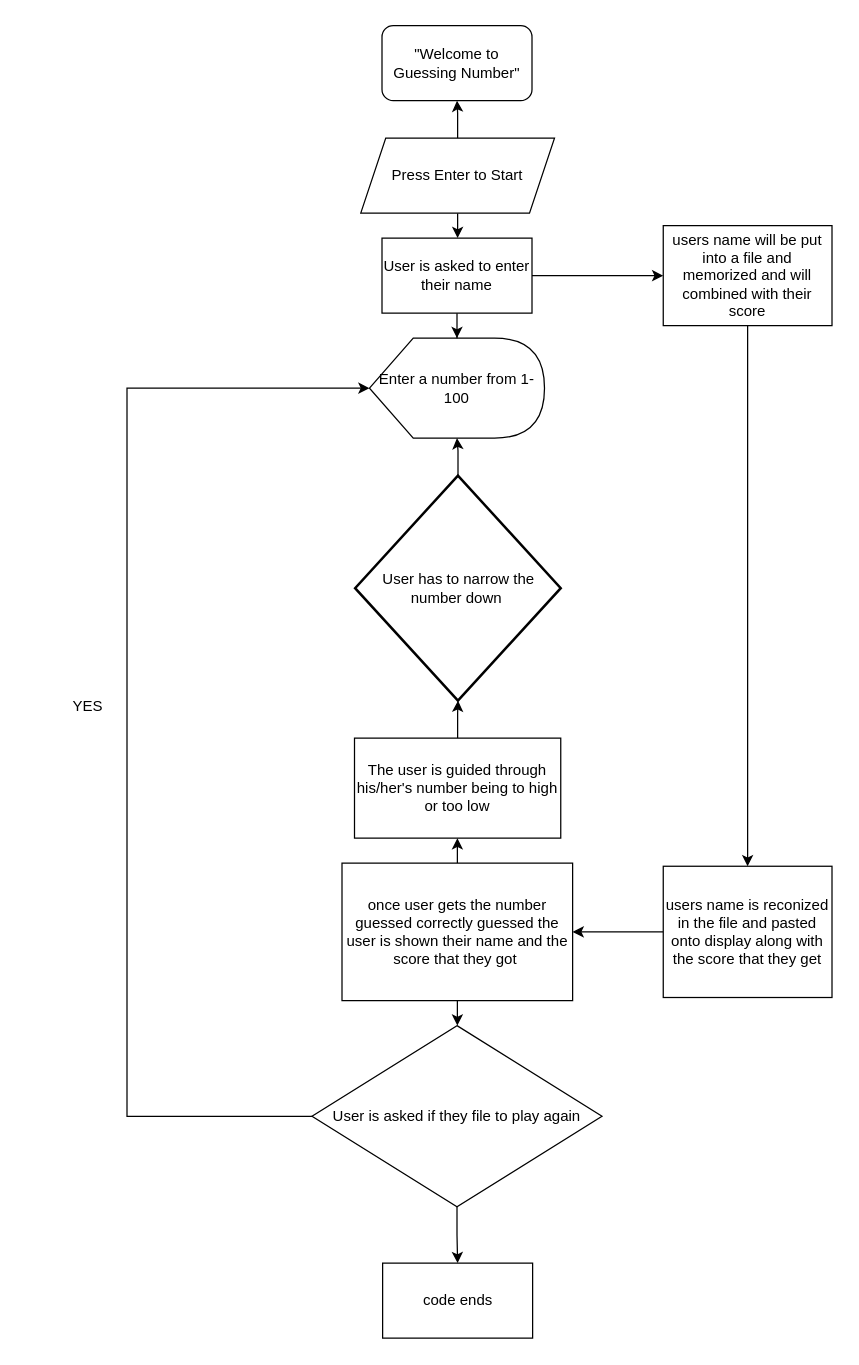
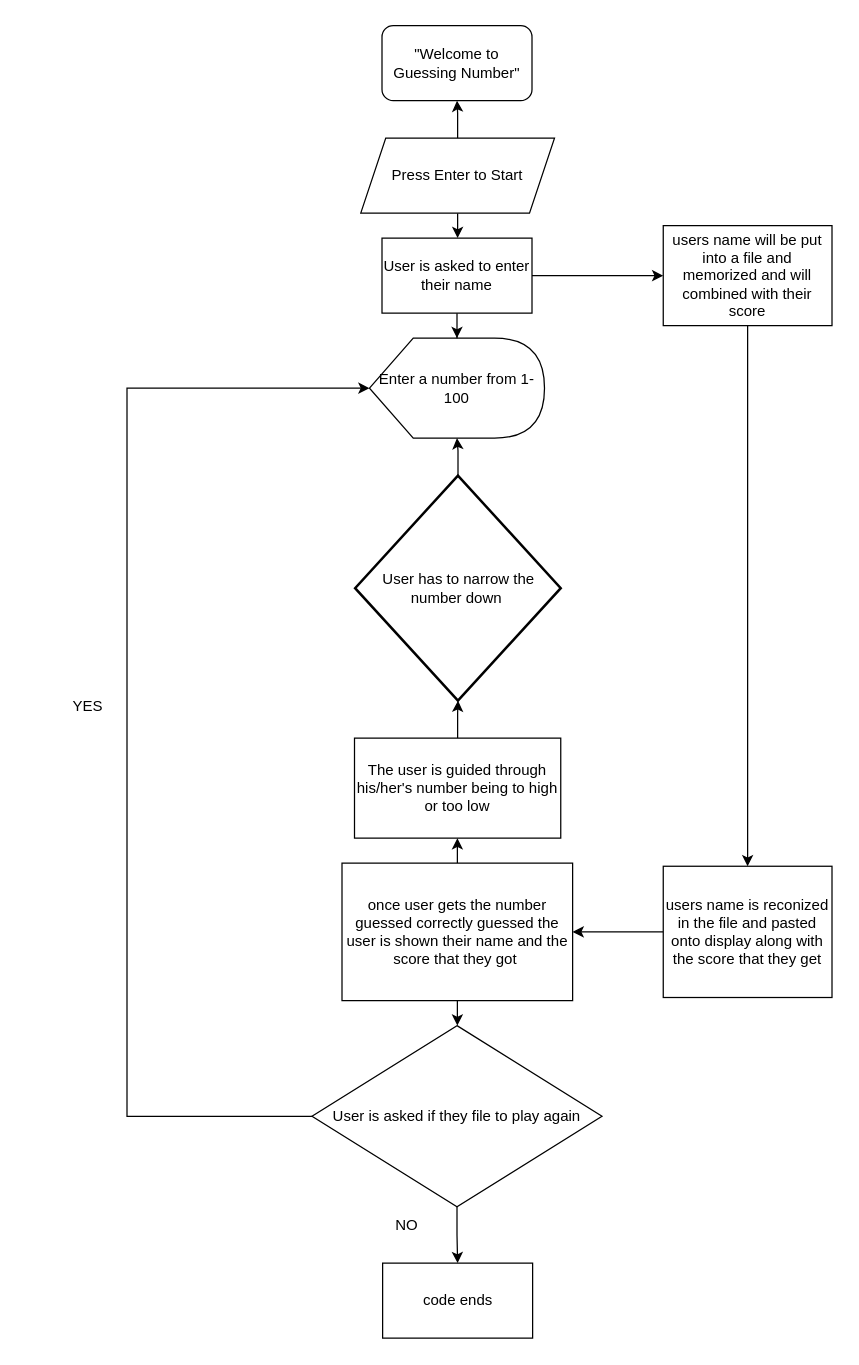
node "NO": added
